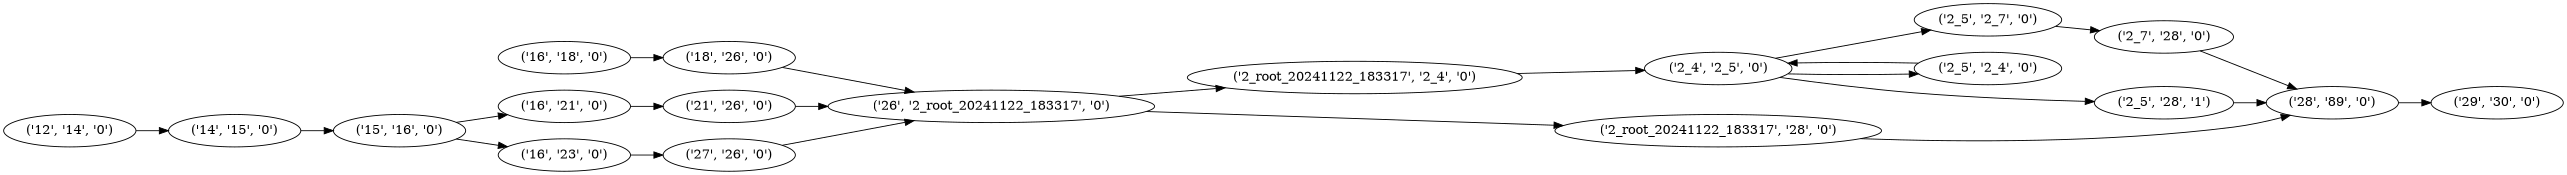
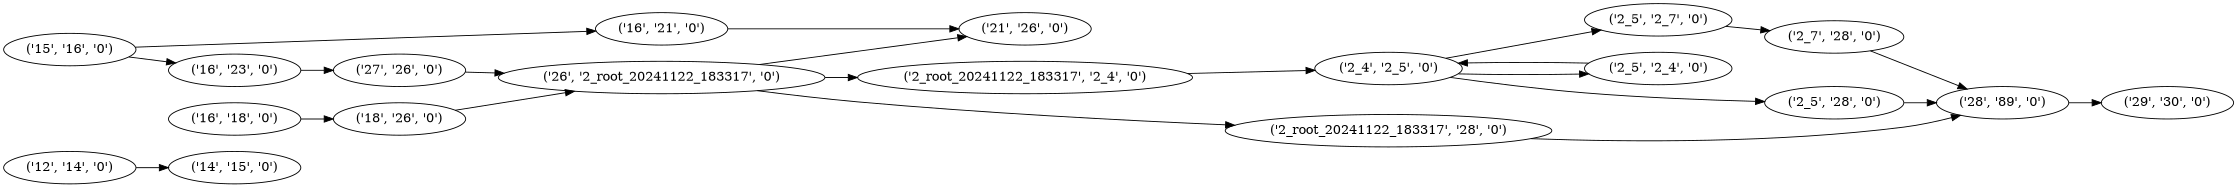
node "('2_5', '28', '1')": label "('2_5', '28', '1')" -> "('2_5', '28', '0')"
edge "('21', '26', '0')" -> "('26', '2_root_20241122_183317', '0')": reversed
edge "('14', '15', '0')" -> "('15', '16', '0')": removed
